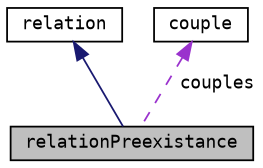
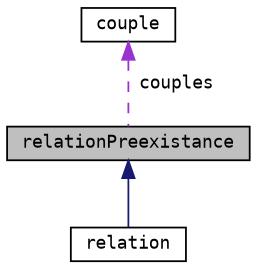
edge "relationPreexistance" -> "relation": reversed
